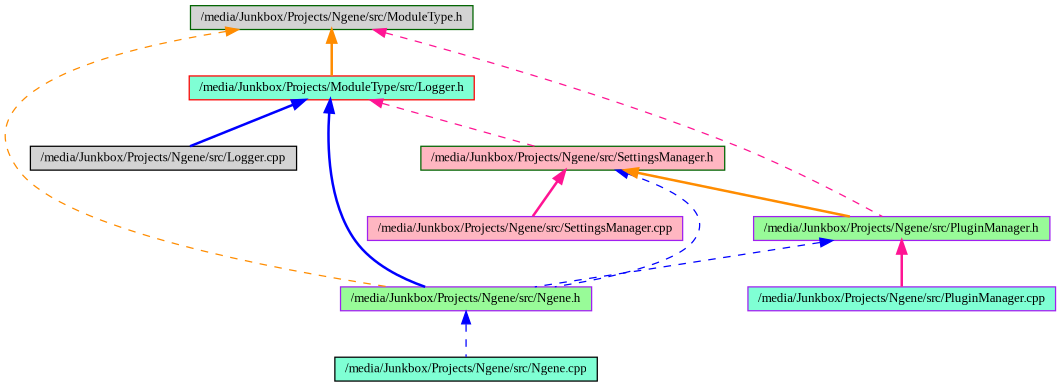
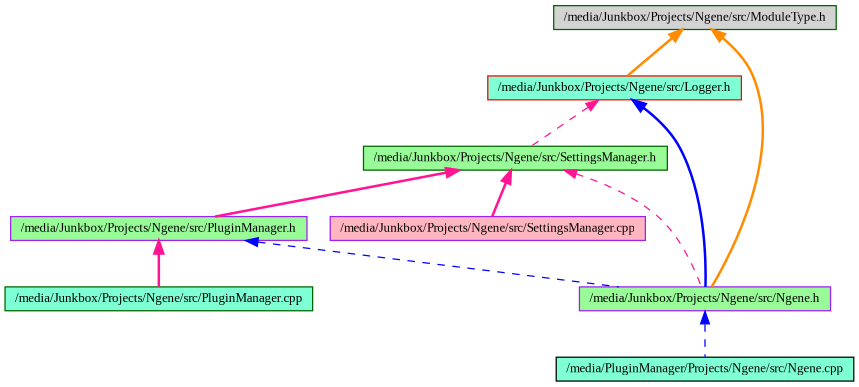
node "/media/Junkbox/Projects/ModuleType/src/Logger.h": label "/media/Junkbox/Projects/ModuleType/src/Logger.h" -> "/media/Junkbox/Projects/Ngene/src/Logger.h"
edge "/media/Junkbox/Projects/Ngene/src/PluginManager.h" -> "/media/Junkbox/Projects/Ngene/src/ModuleType.h": removed
node "/media/Junkbox/Projects/Ngene/src/Logger.cpp": removed
node "/media/Junkbox/Projects/Ngene/src/SettingsManager.h": fillcolor lightpink -> palegreen
edge "/media/Junkbox/Projects/Ngene/src/PluginManager.h" -> "/media/Junkbox/Projects/Ngene/src/SettingsManager.h": color darkorange -> deeppink
edge "/media/Junkbox/Projects/Ngene/src/Ngene.h" -> "/media/Junkbox/Projects/Ngene/src/ModuleType.h": style dashed -> bold
edge "/media/Junkbox/Projects/Ngene/src/Ngene.h" -> "/media/Junkbox/Projects/Ngene/src/SettingsManager.h": color blue -> deeppink
node "/media/Junkbox/Projects/Ngene/src/PluginManager.cpp": color purple -> darkgreen
node "/media/Junkbox/Projects/Ngene/src/Ngene.cpp": label "/media/Junkbox/Projects/Ngene/src/Ngene.cpp" -> "/media/PluginManager/Projects/Ngene/src/Ngene.cpp"
